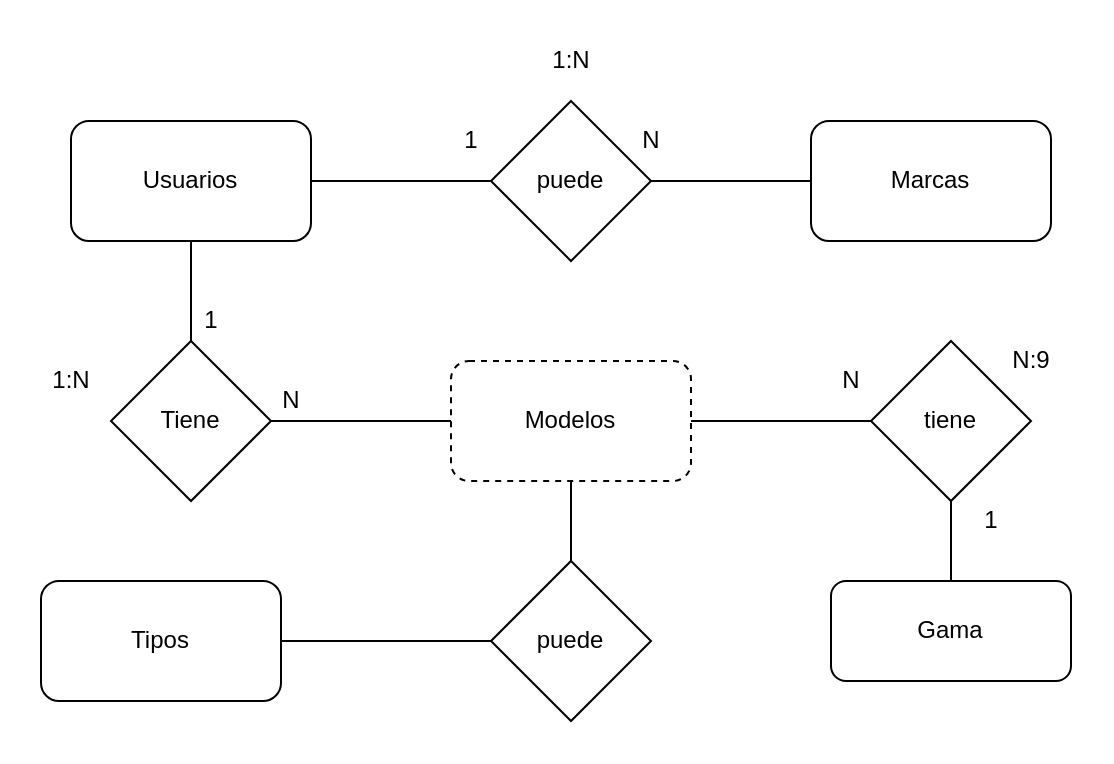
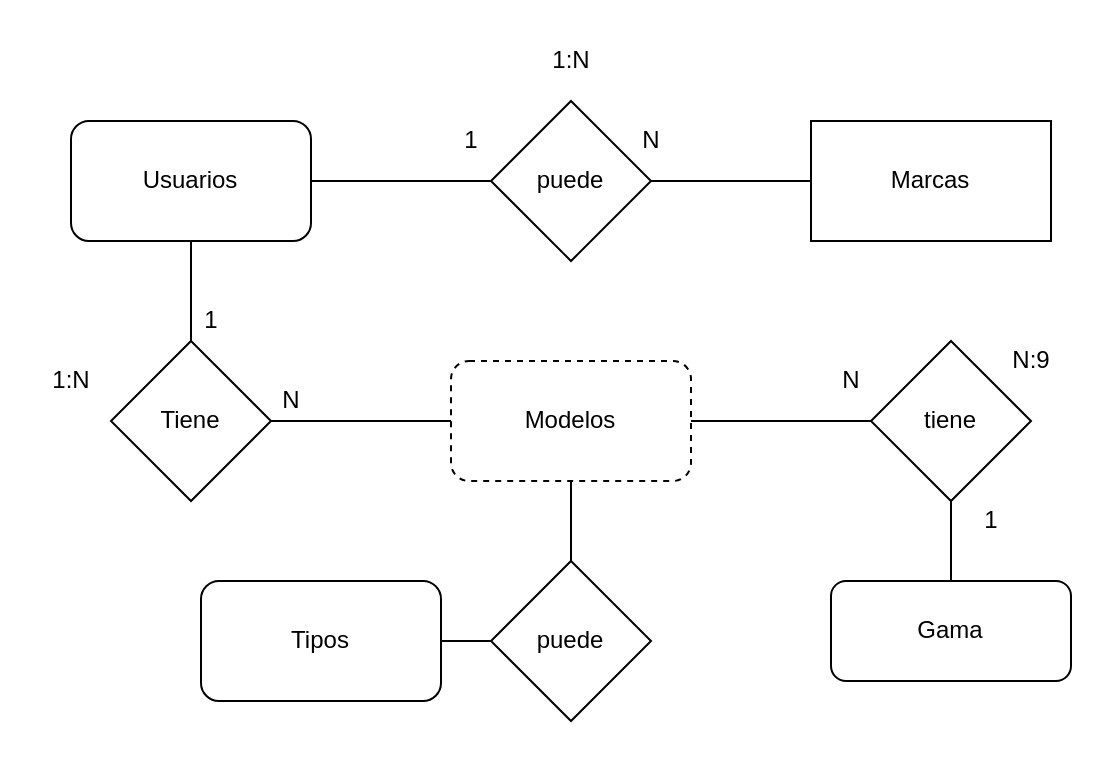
node "Marcas": shape rounded rectangle -> rectangle
node "Tipos": moved (161, 641) -> (321, 641)
